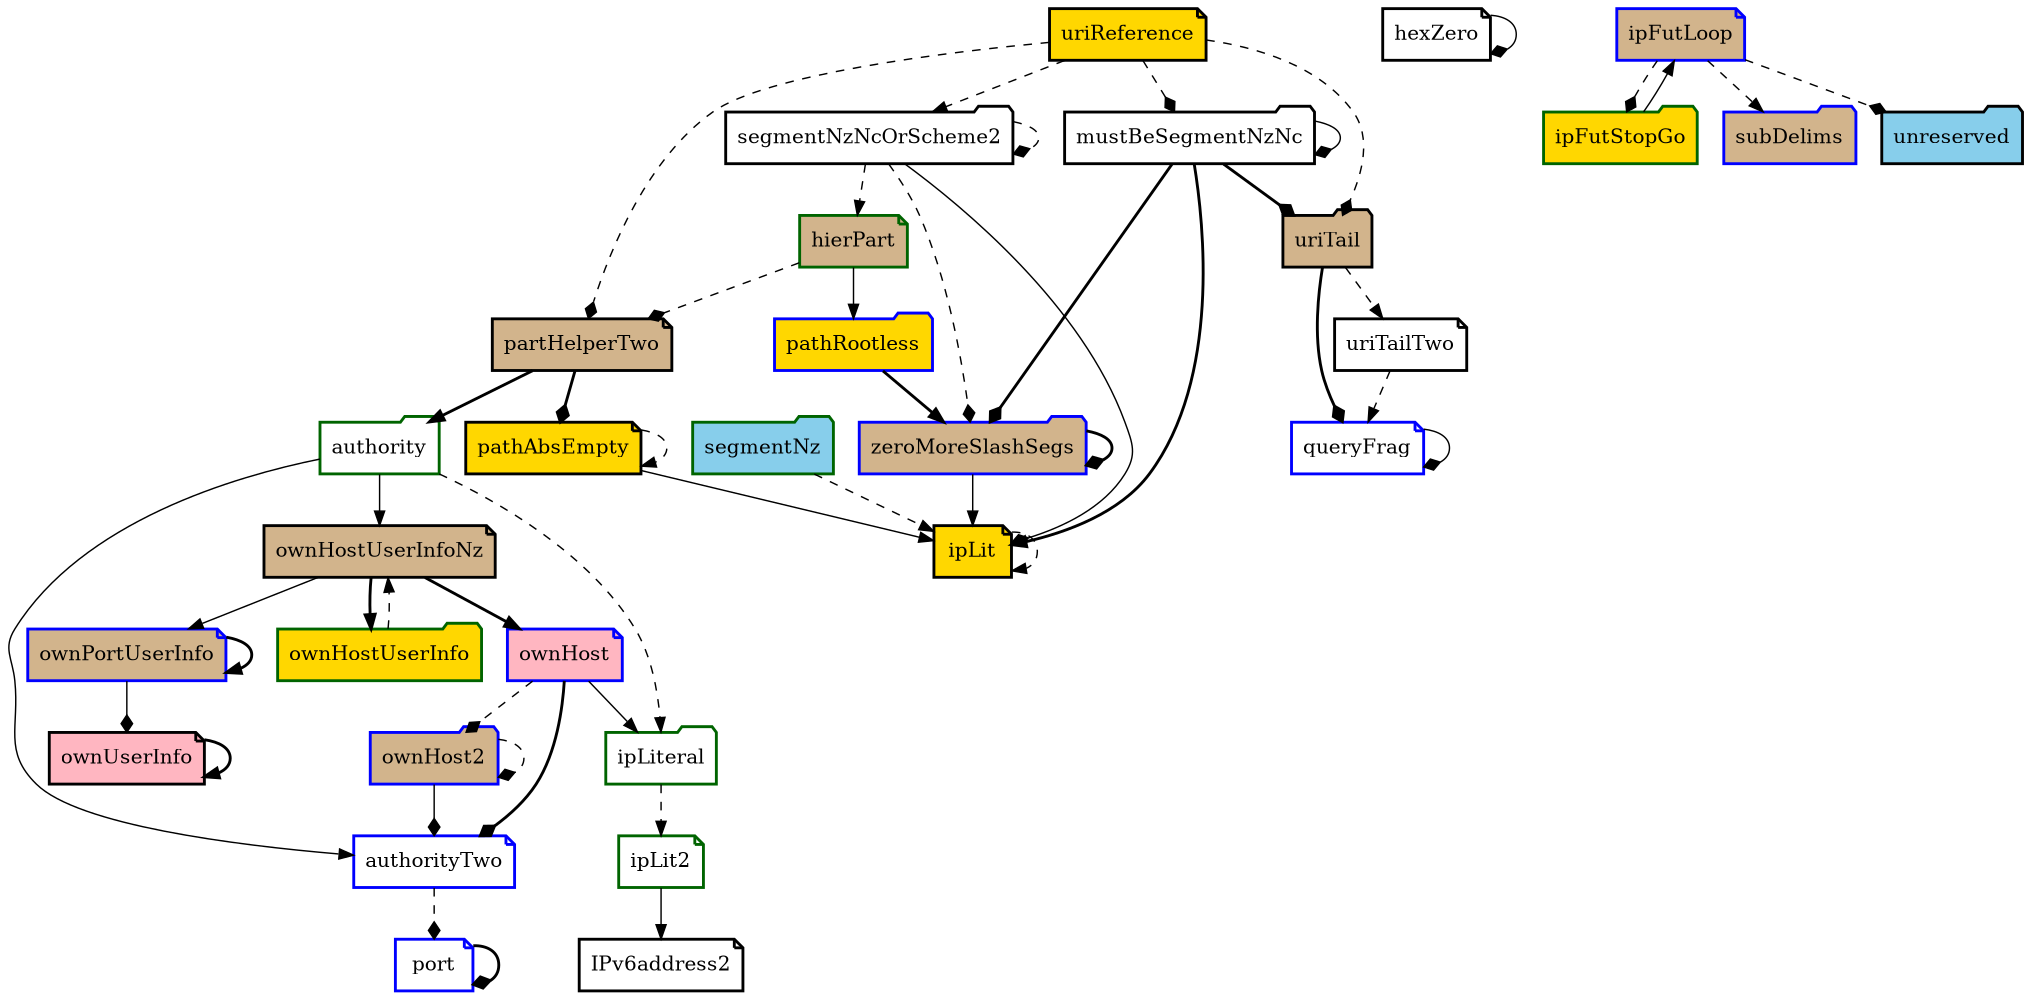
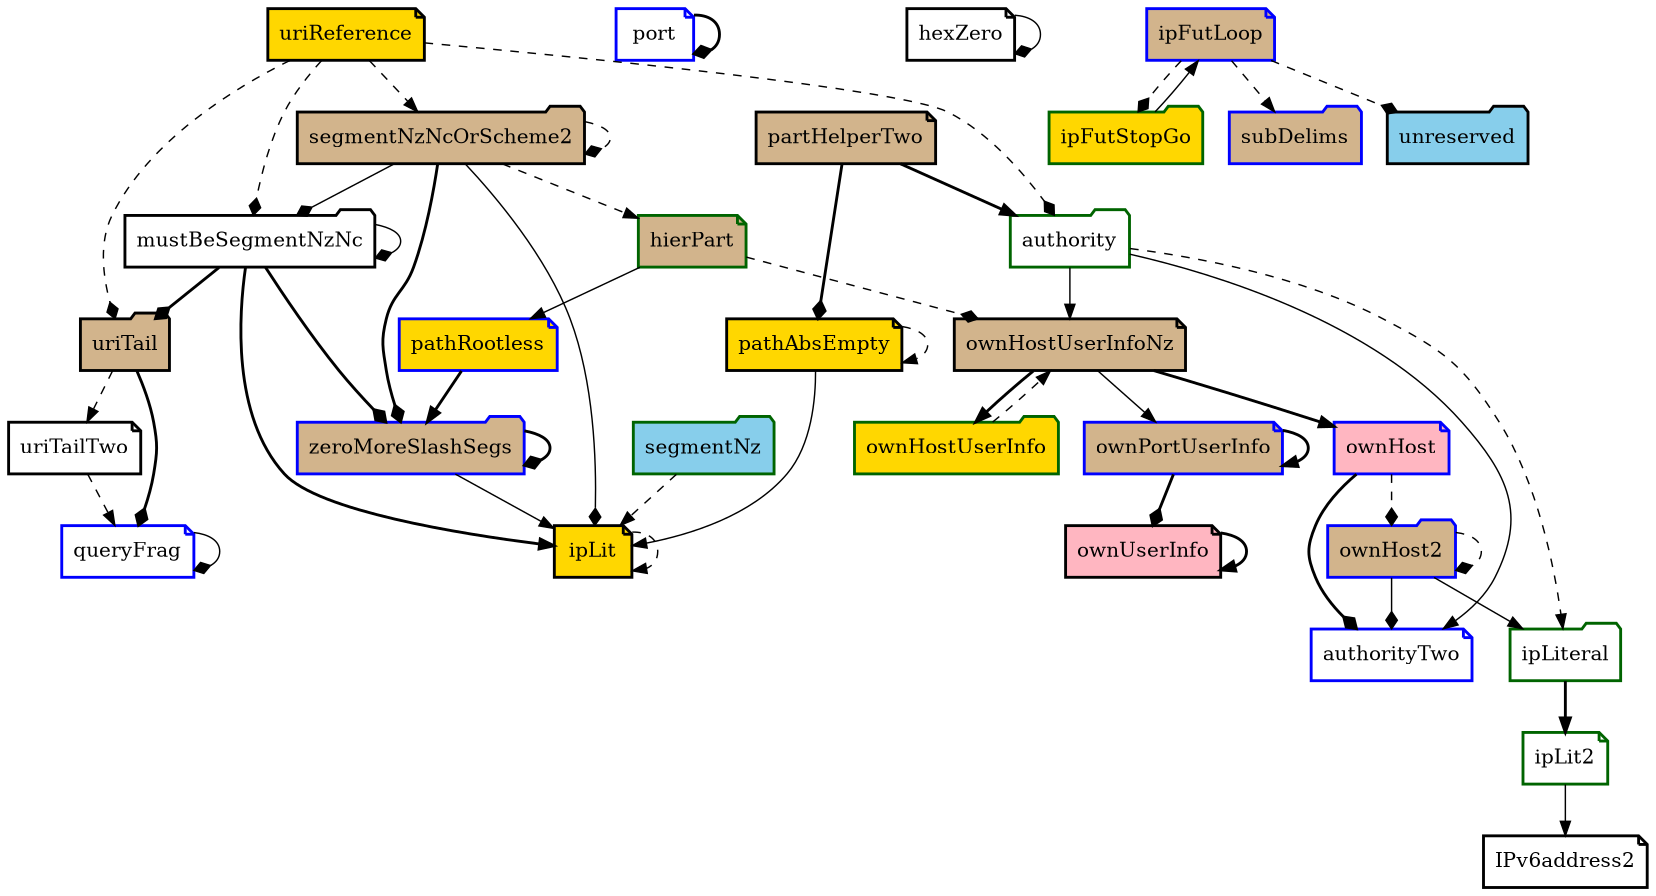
edge "uriReference" -> "partHelperTwo": now "uriReference" -> "authority"
node "segmentNzNcOrScheme2": fillcolor white -> tan
edge "segmentNzNcOrScheme2" -> "mustBeSegmentNzNc": added
edge "segmentNzNcOrScheme2" -> "zeroMoreSlashSegs": style dashed -> bold
edge "hierPart" -> "partHelperTwo": now "hierPart" -> "ownHostUserInfoNz"
node "pathRootless": shape folder -> note
edge "ownPortUserInfo" -> "ownUserInfo": style solid -> bold
edge "ownHost" -> "ipLiteral": now "ownHost2" -> "ipLiteral"
edge "ipLiteral" -> "ipLit2": style dashed -> bold
edge "authorityTwo" -> "port": removed
